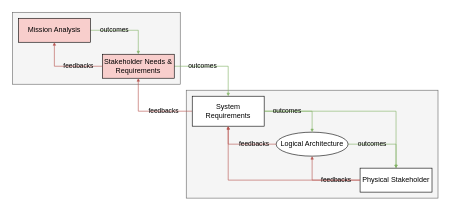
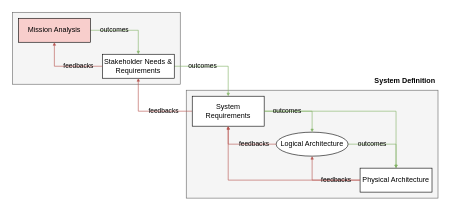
node "Stakeholder Needs & Requirements": fillcolor #f8cecc -> #ffffff
node "System Definition": added
node "Physical Stakeholder": label "Physical Stakeholder" -> "Physical Architecture"
